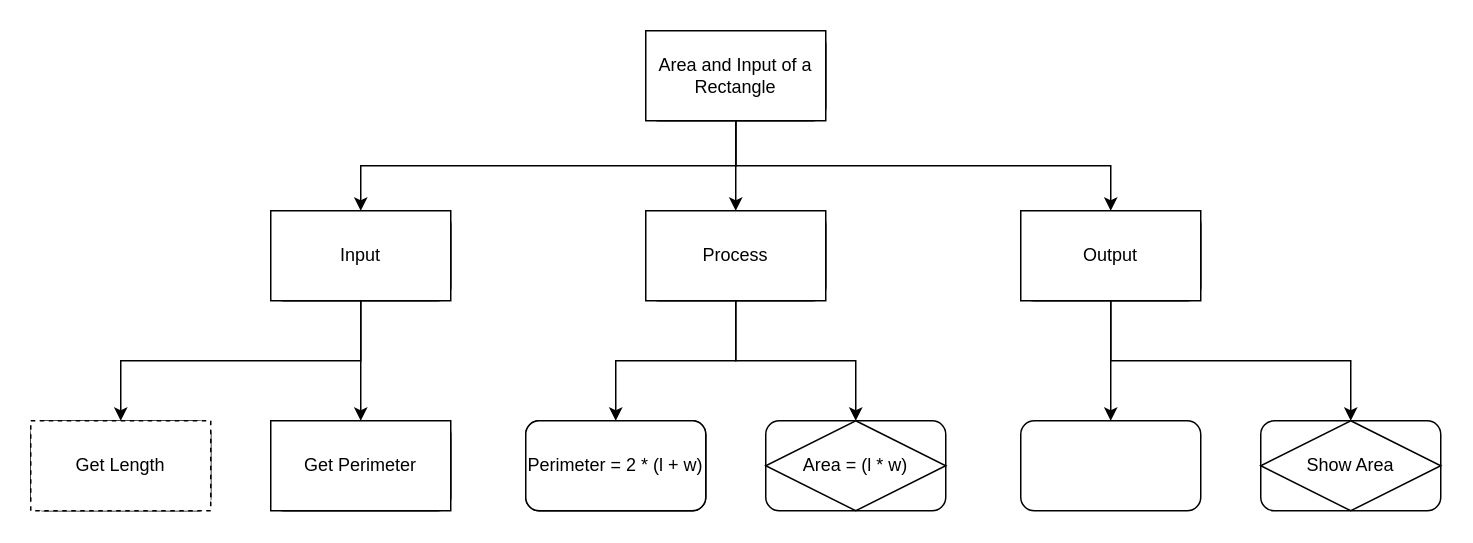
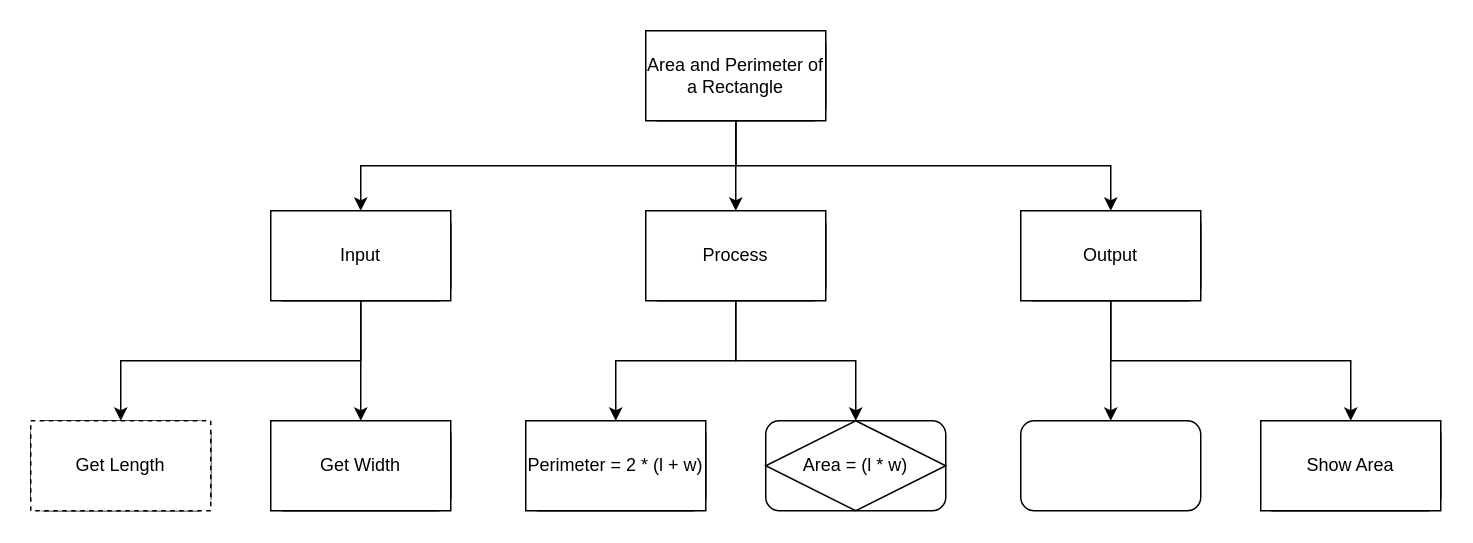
node "Area and Input of a Rectangle": label "Area and Input of a Rectangle" -> "Area and Perimeter of a Rectangle"
node "Get Perimeter": label "Get Perimeter" -> "Get Width"
node "Perimeter = 2 * (l + w)": shape rounded rectangle -> rectangle
node "Show Area": shape diamond -> rectangle
